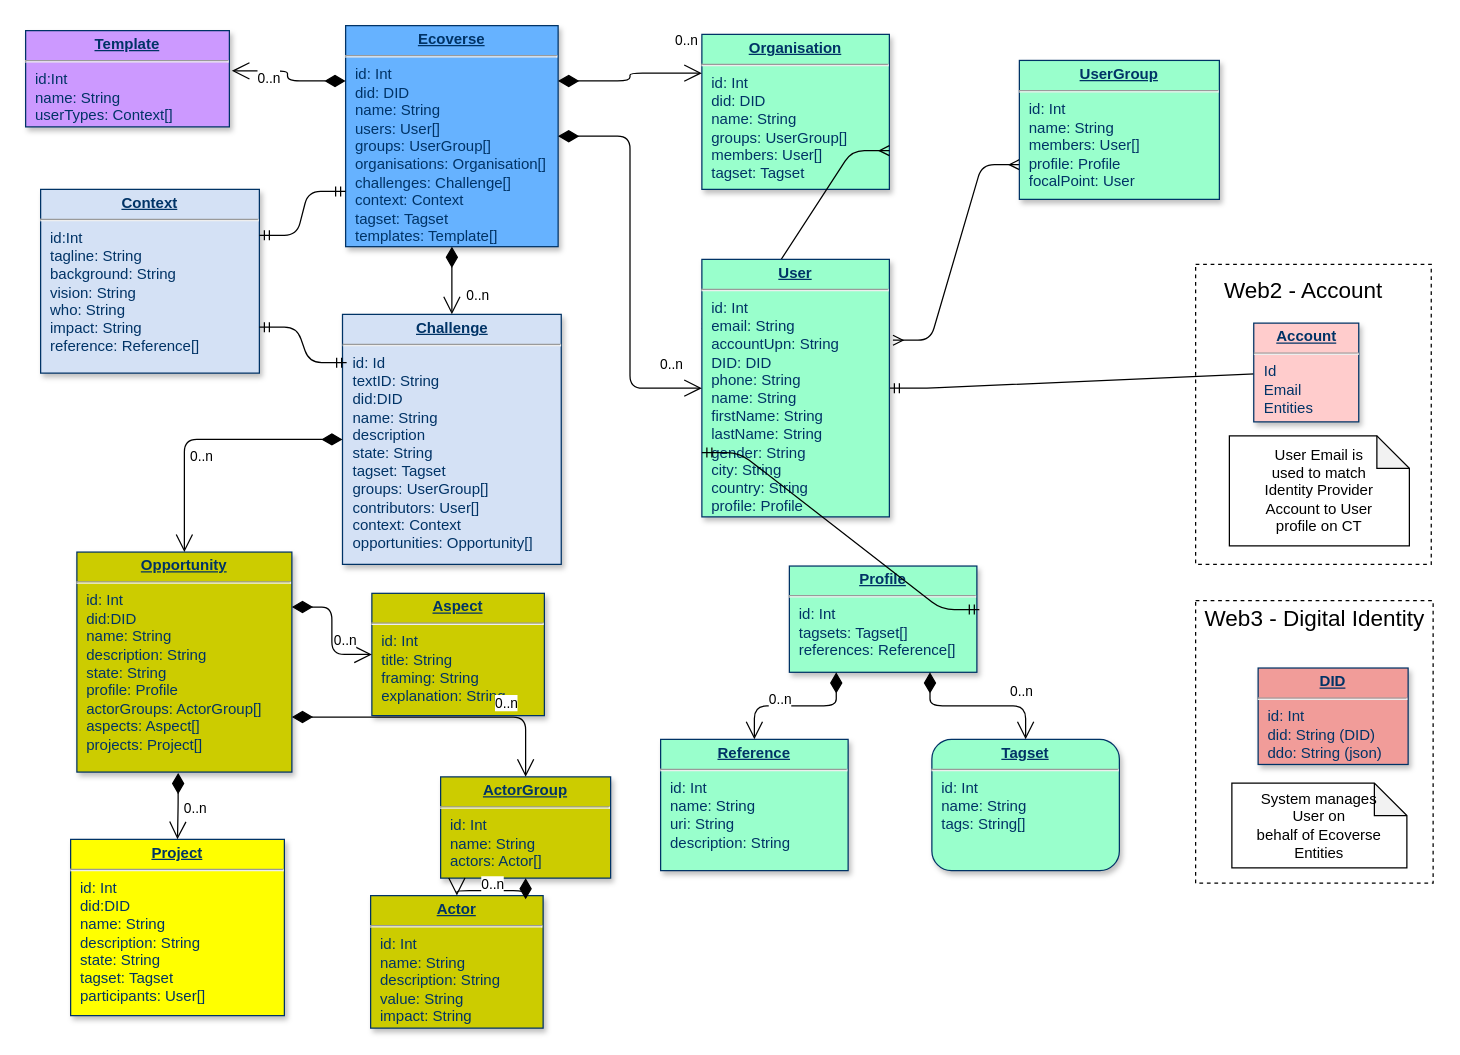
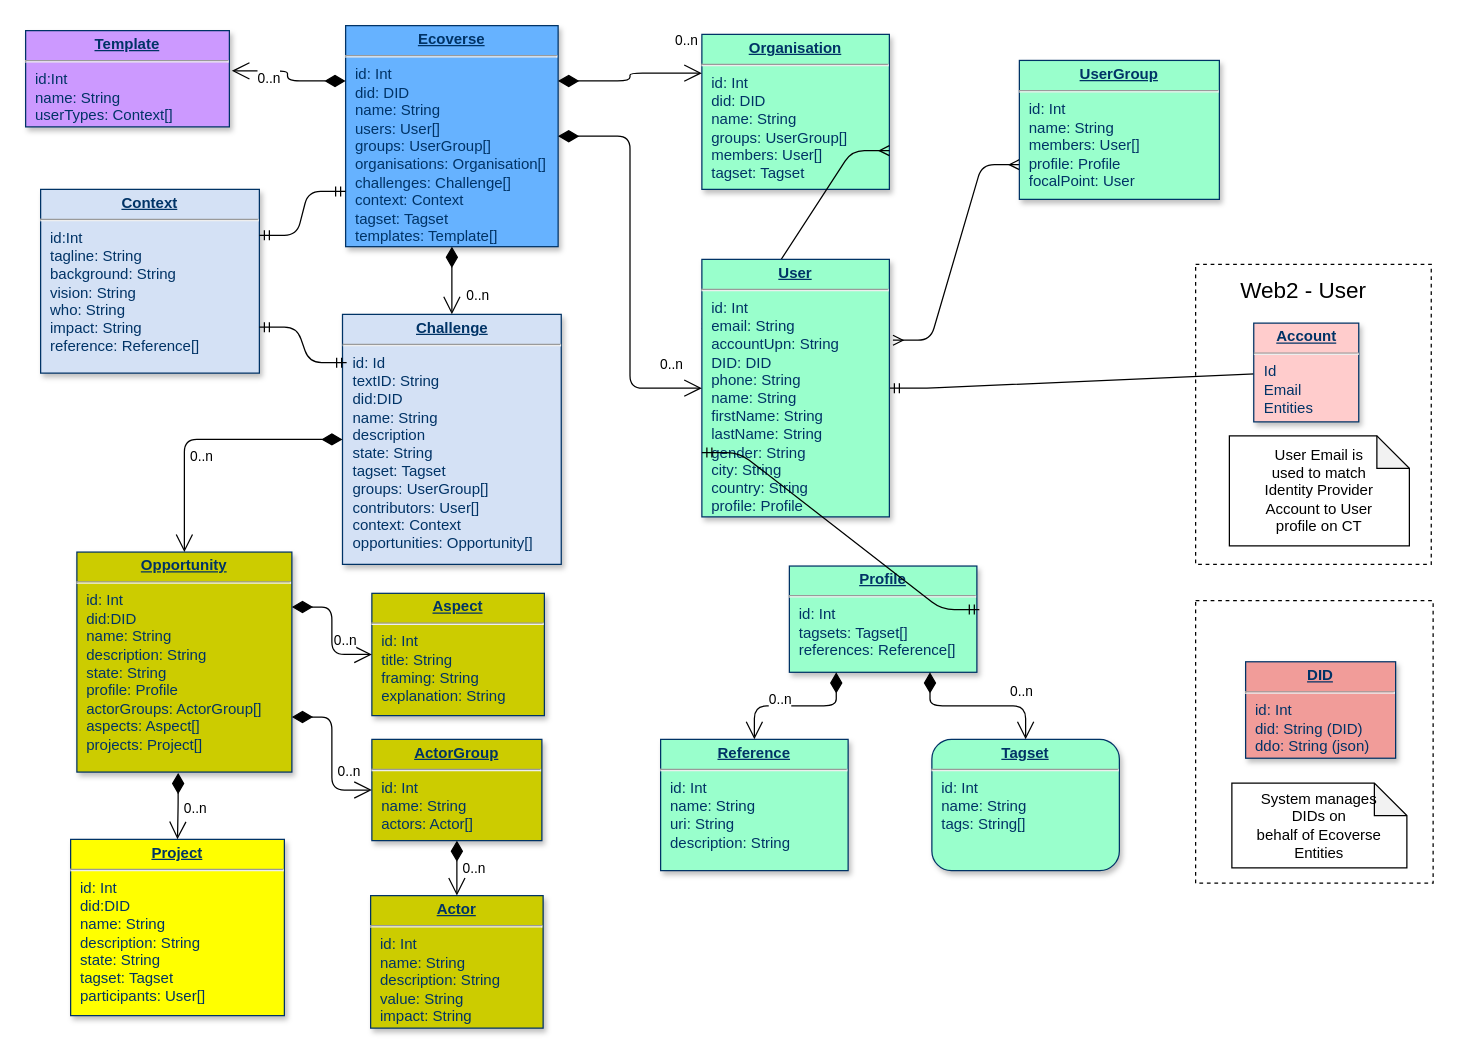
node "Web2 - Account": label "Web2 - Account" -> "Web2 - User"
node "Web3 - Digital Identity": removed
node "DID id: Int did: String (DID) ddo: String (json)": moved (1333, 716) -> (1321, 710)
node "System manages User on behalf of Ecoverse Entities": label "System manages User on behalf of Ecoverse Entities" -> "System manages DIDs on behalf of Ecoverse Entities"
node "ActorGroup id: Int name: String actors: Actor[]": moved (526, 828) -> (457, 790)
